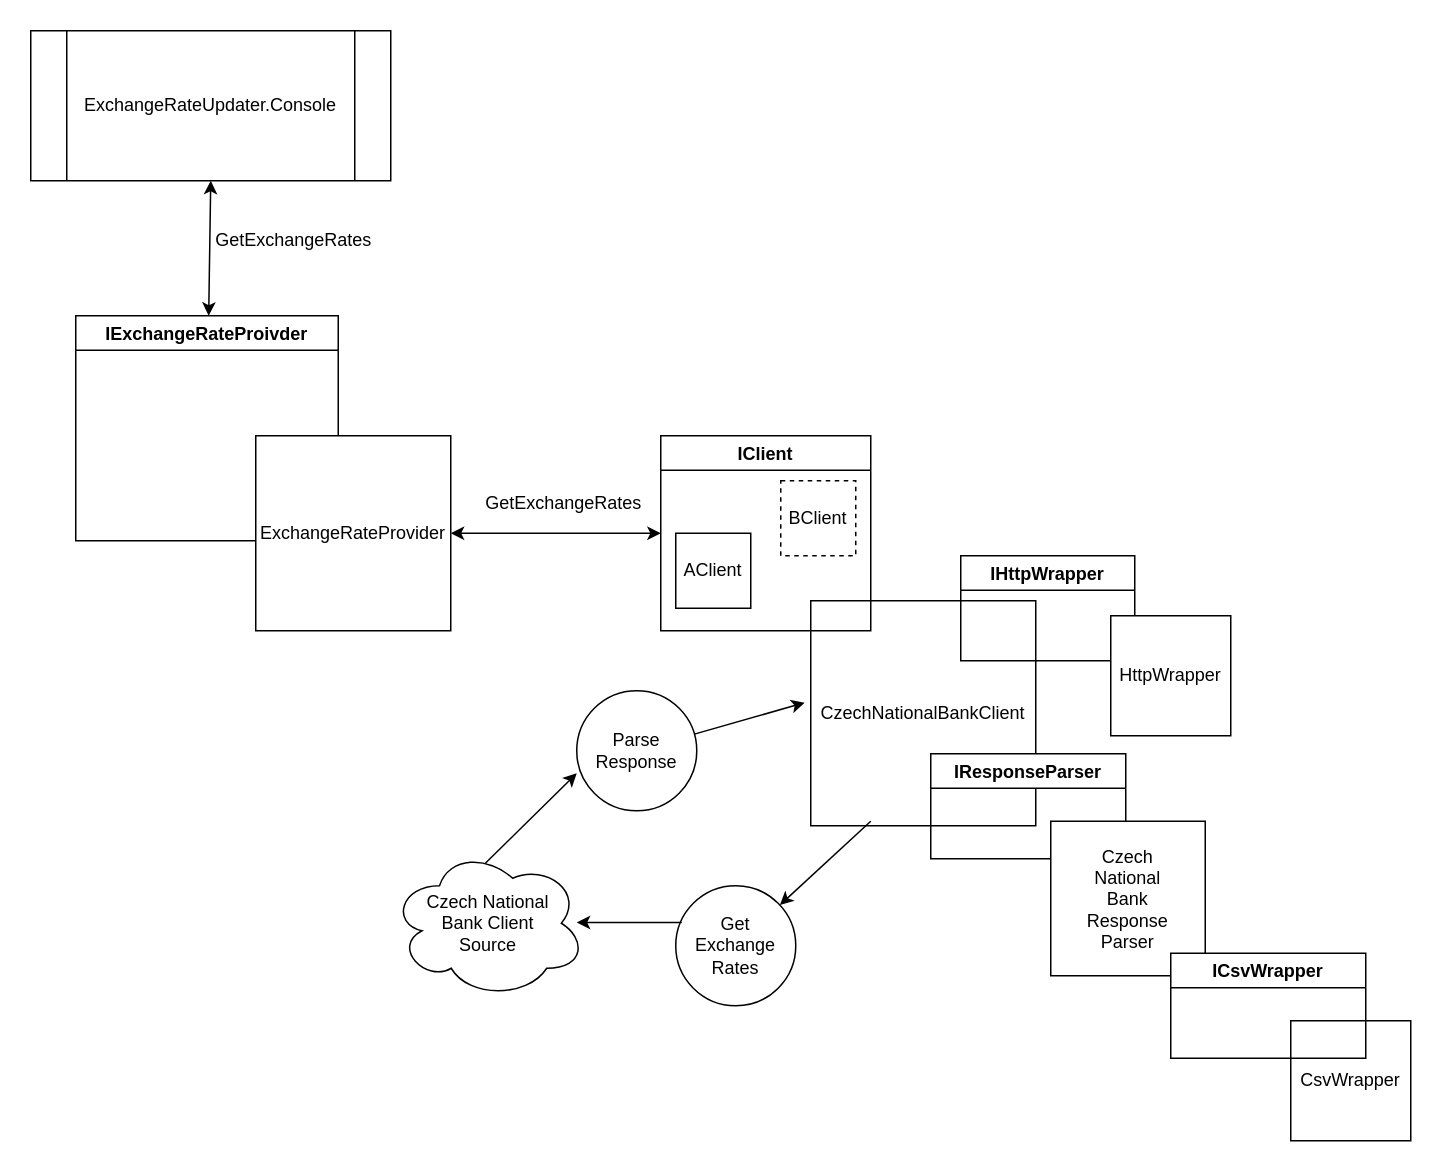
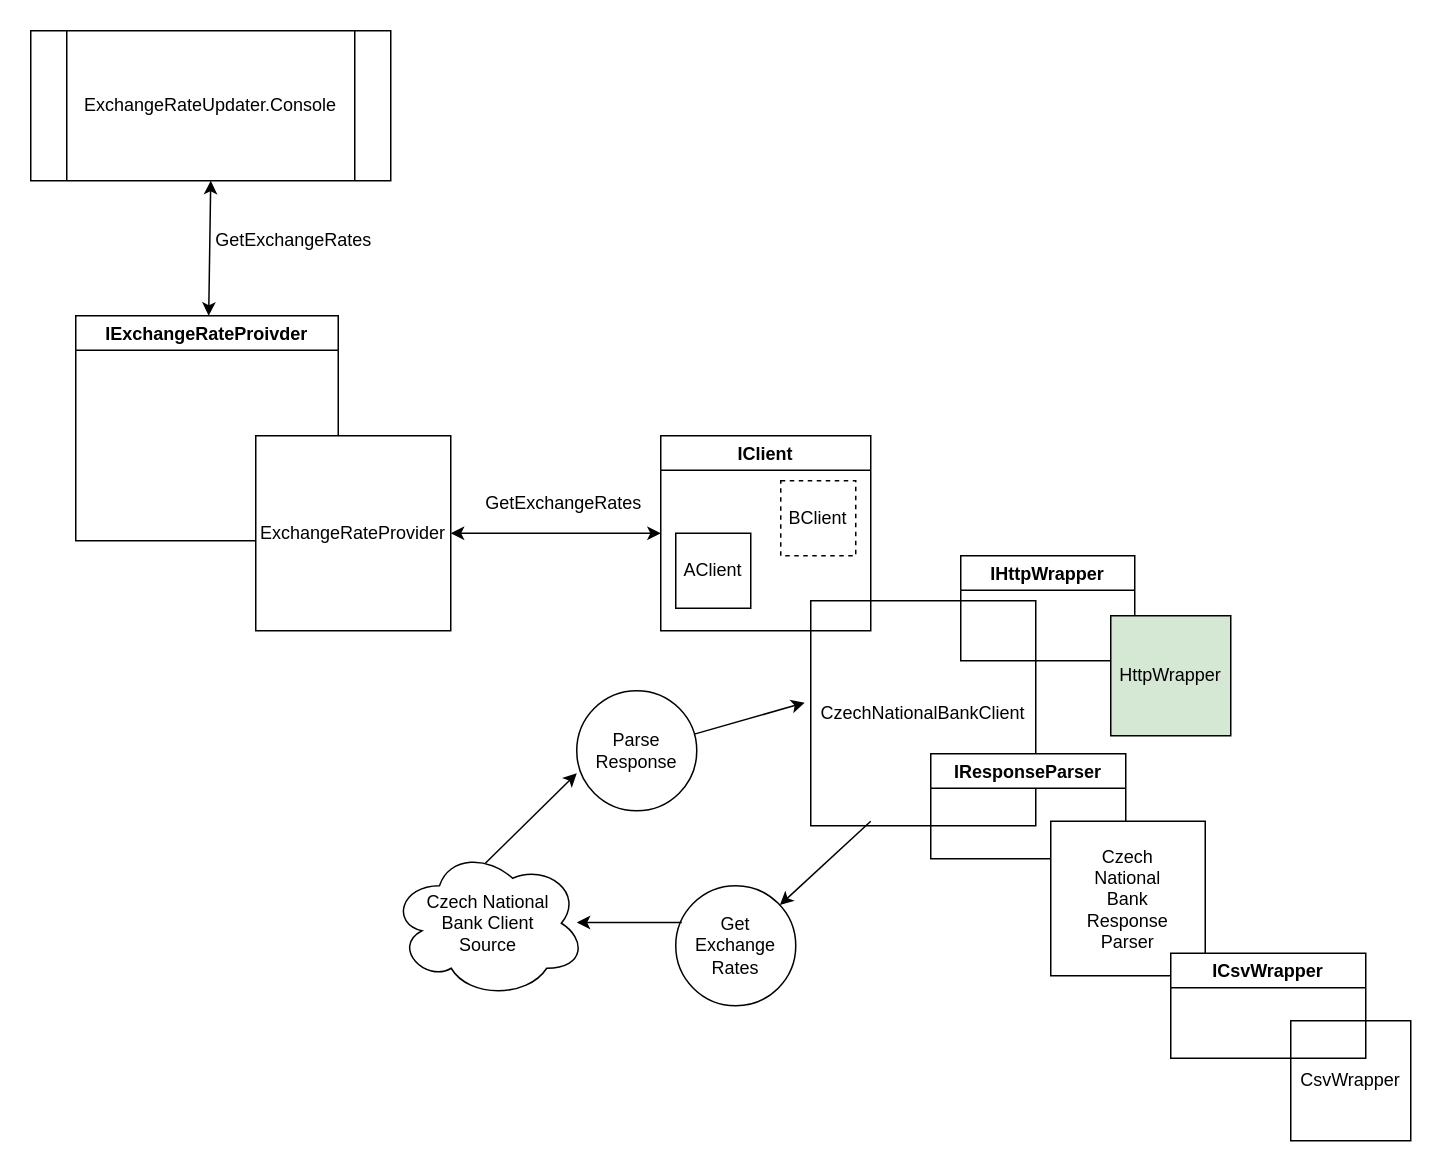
node "HttpWrapper": fillcolor #ffffff -> #d5e8d4
